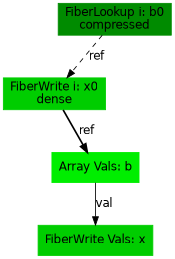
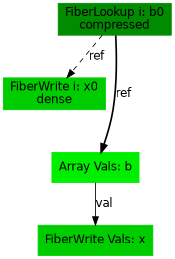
edge "FiberWrite i: x0 dense" -> "Array Vals: b": now "FiberLookup i: b0 compressed" -> "Array Vals: b"
